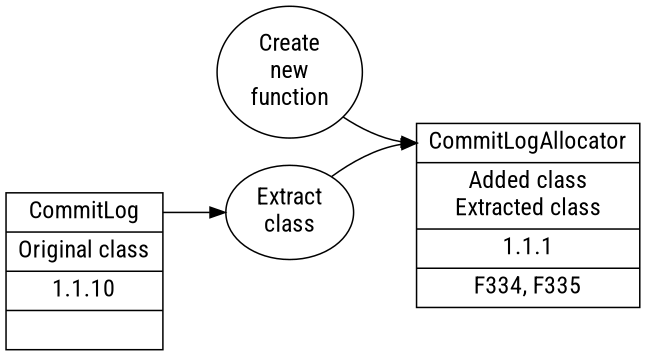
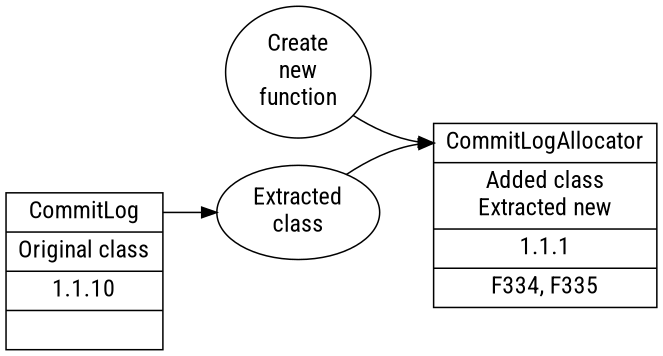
node "CommitLogAllocator": text "Extracted class" -> "Extracted new"
node "Extract class": label "Extract class" -> "Extracted class"
